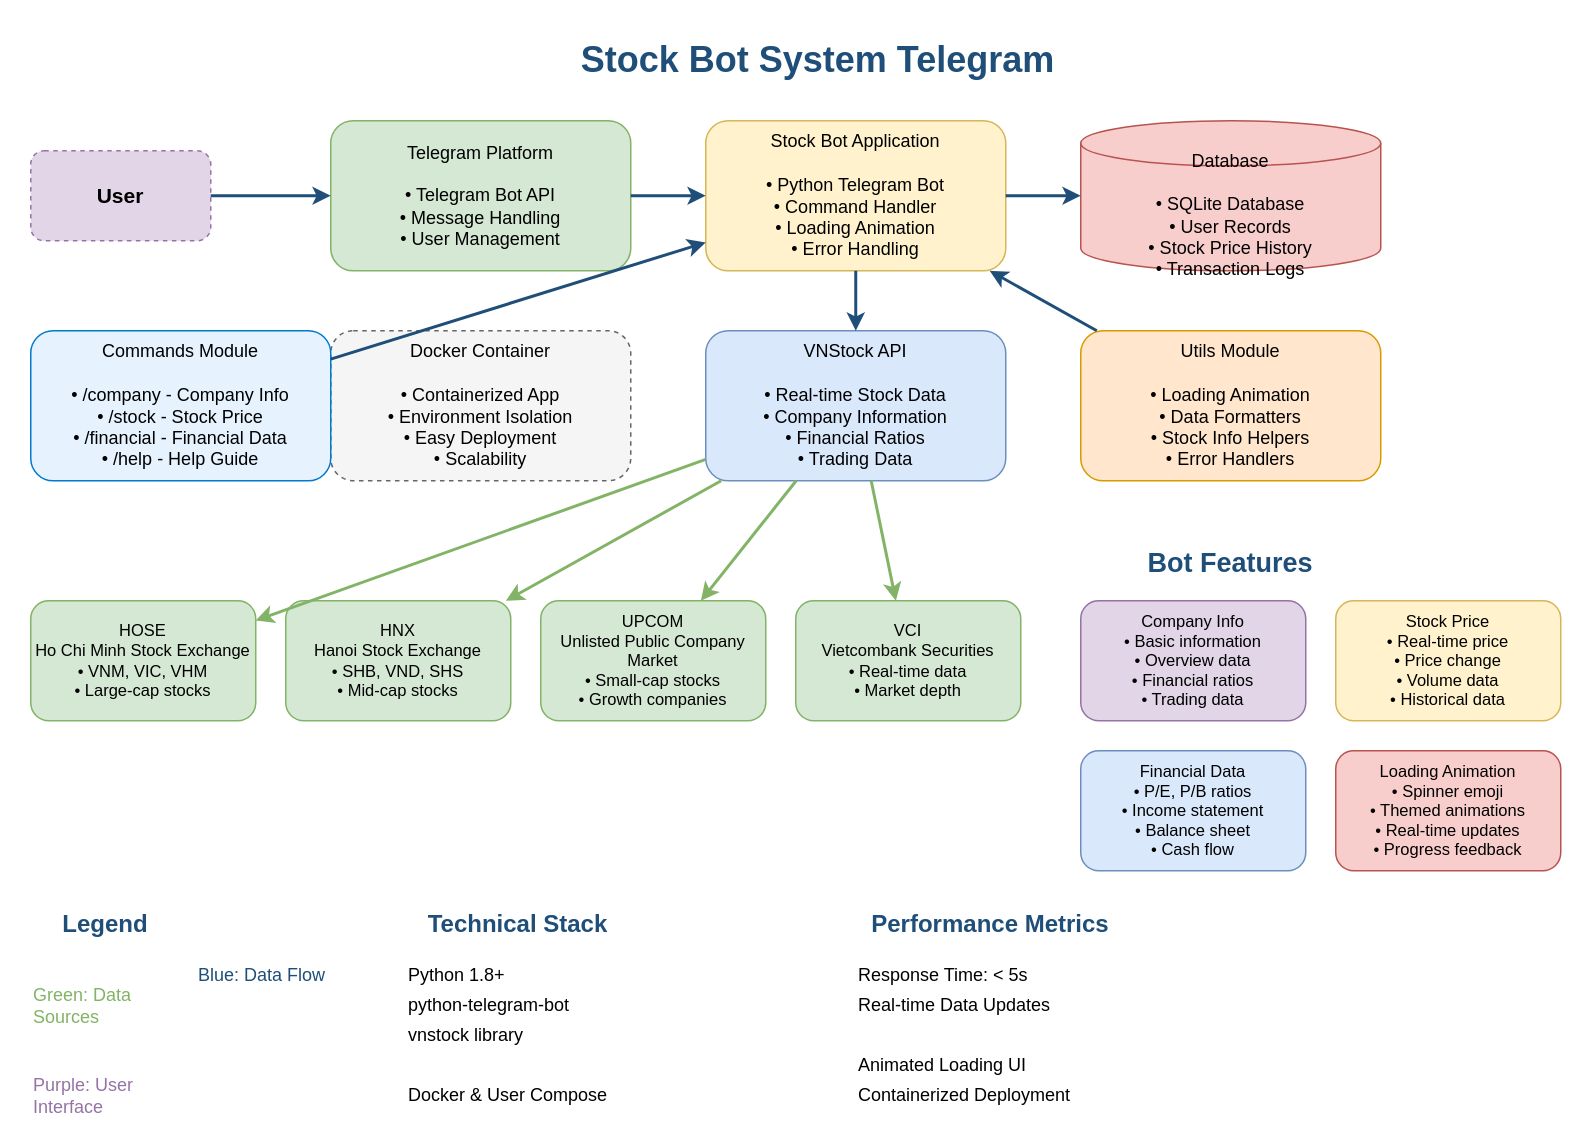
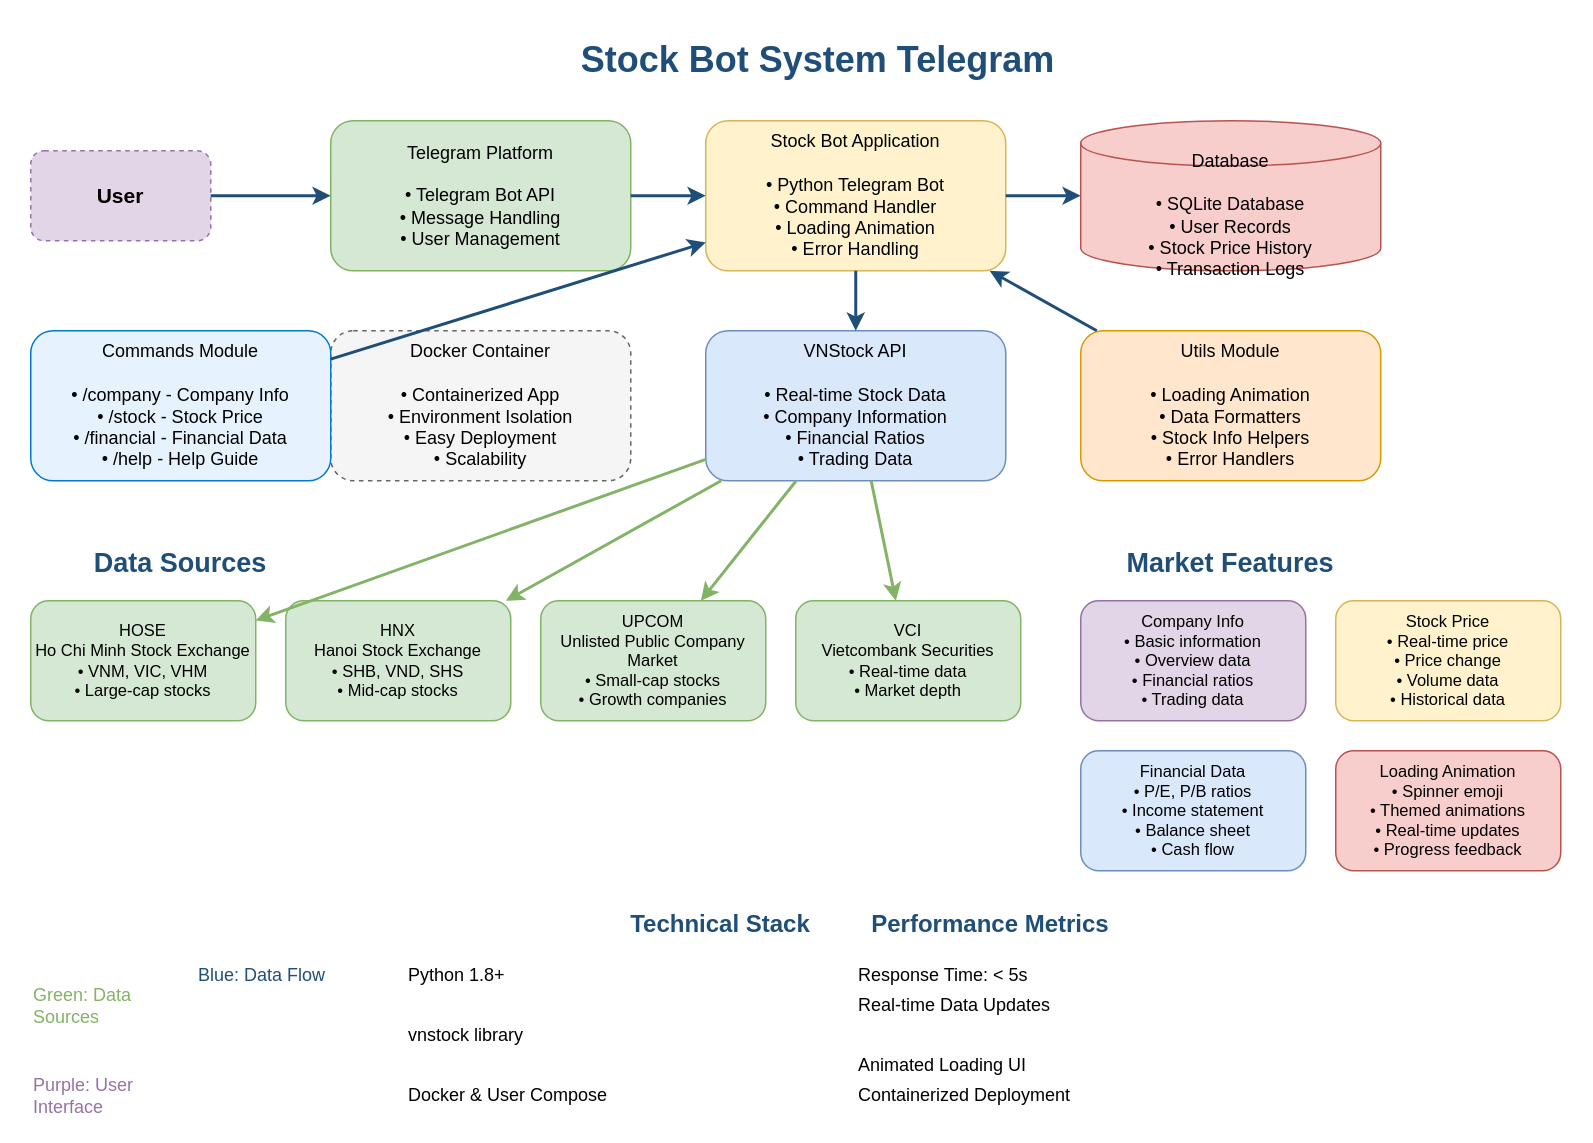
node "Data Sources": added
node "Bot Features": label "Bot Features" -> "Market Features"
node "Legend": removed
node "Technical Stack": moved (518, 923) -> (721, 923)
node "python-telegram-bot": removed
